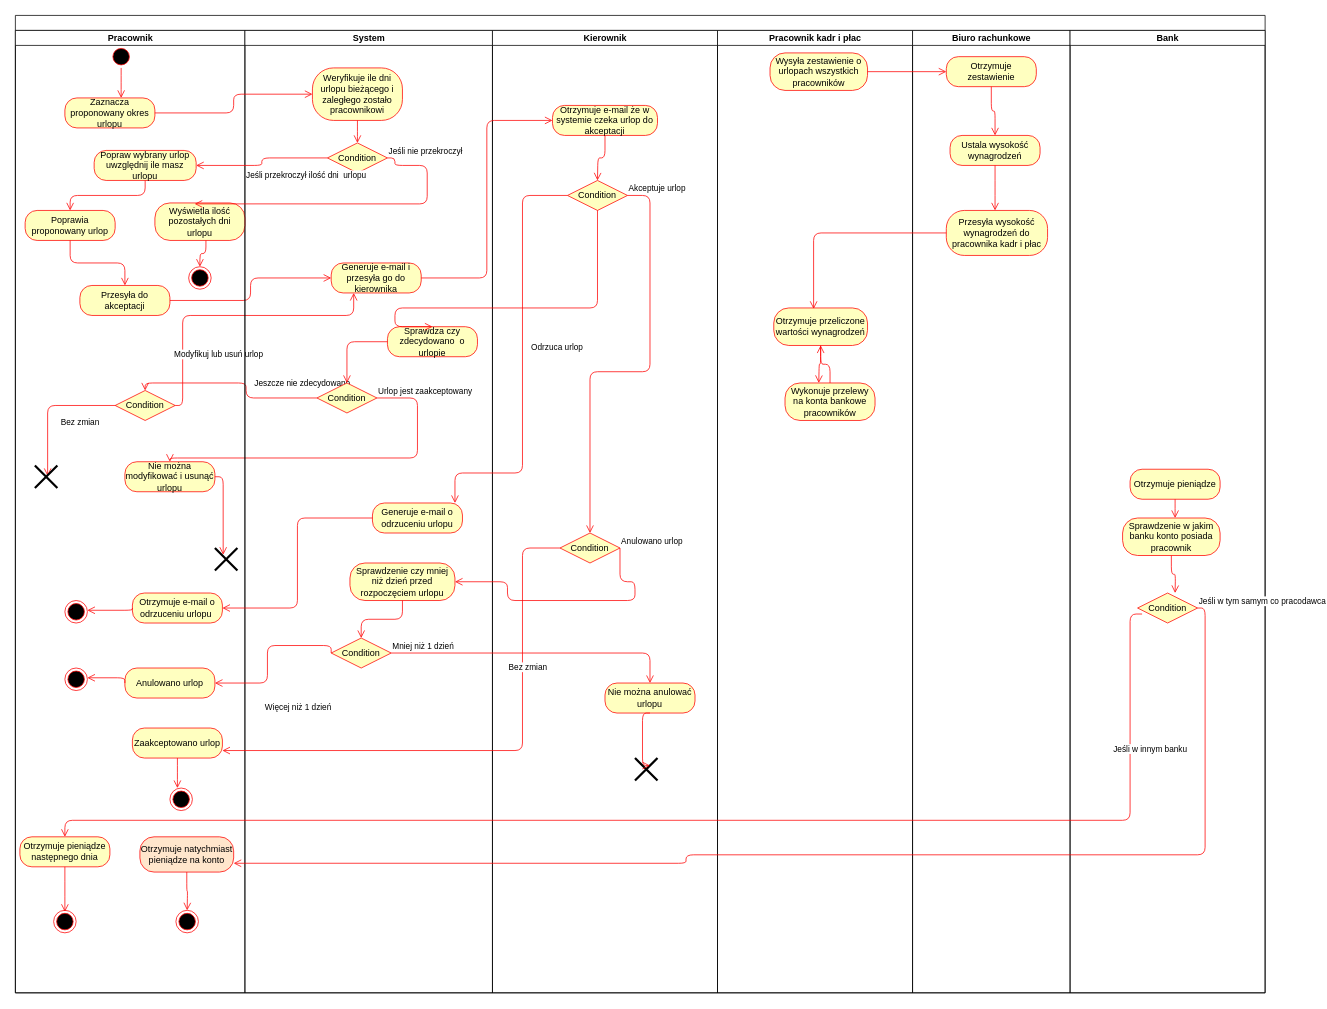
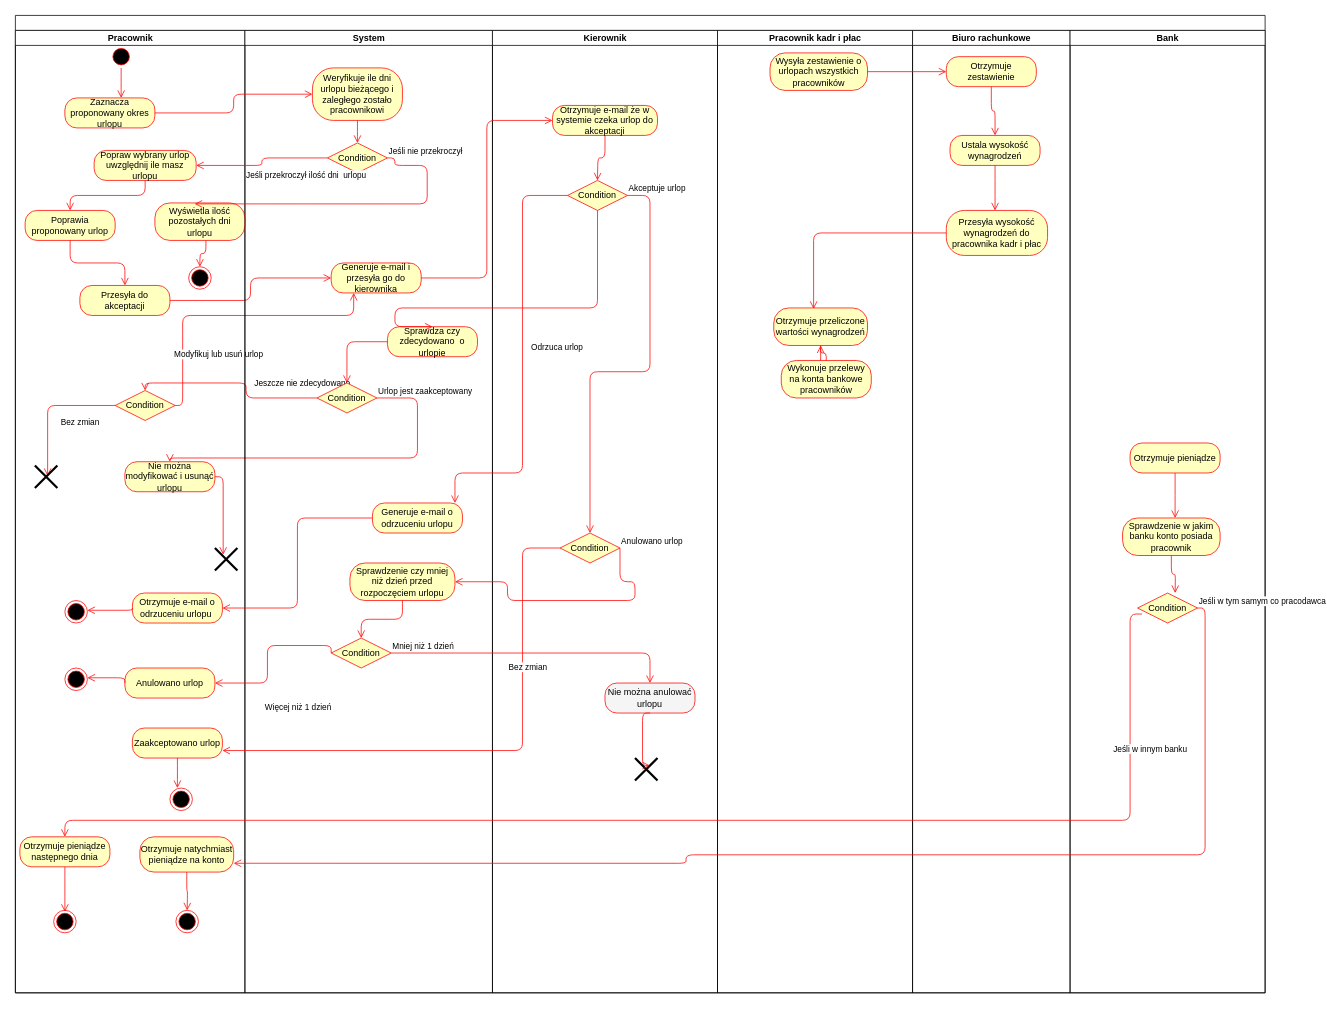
node "Wykonuje przelewy na konta bankowe pracowników": moved (830, 402) -> (826, 379)
node "Otrzymuje pieniądze": moved (1175, 484) -> (1175, 458)
node "Nie można anulować urlopu": fillcolor #ffffc0 -> #f5f5f5
node "Otrzymuje natychmiast pieniądze na konto": fillcolor #ffe6cc -> #ffffc0
